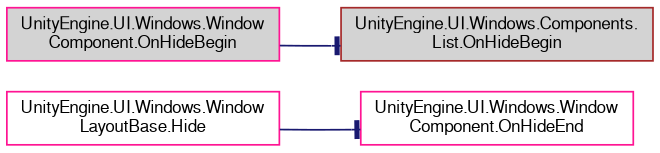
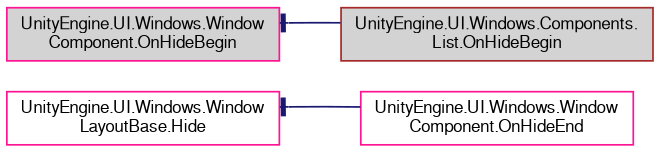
edge "UnityEngine.UI.Windows.Window Component.OnHideBegin" -> "UnityEngine.UI.Windows.Components. List.OnHideBegin": reversed
edge "UnityEngine.UI.Windows.Window LayoutBase.Hide" -> "UnityEngine.UI.Windows.Window Component.OnHideEnd": reversed
